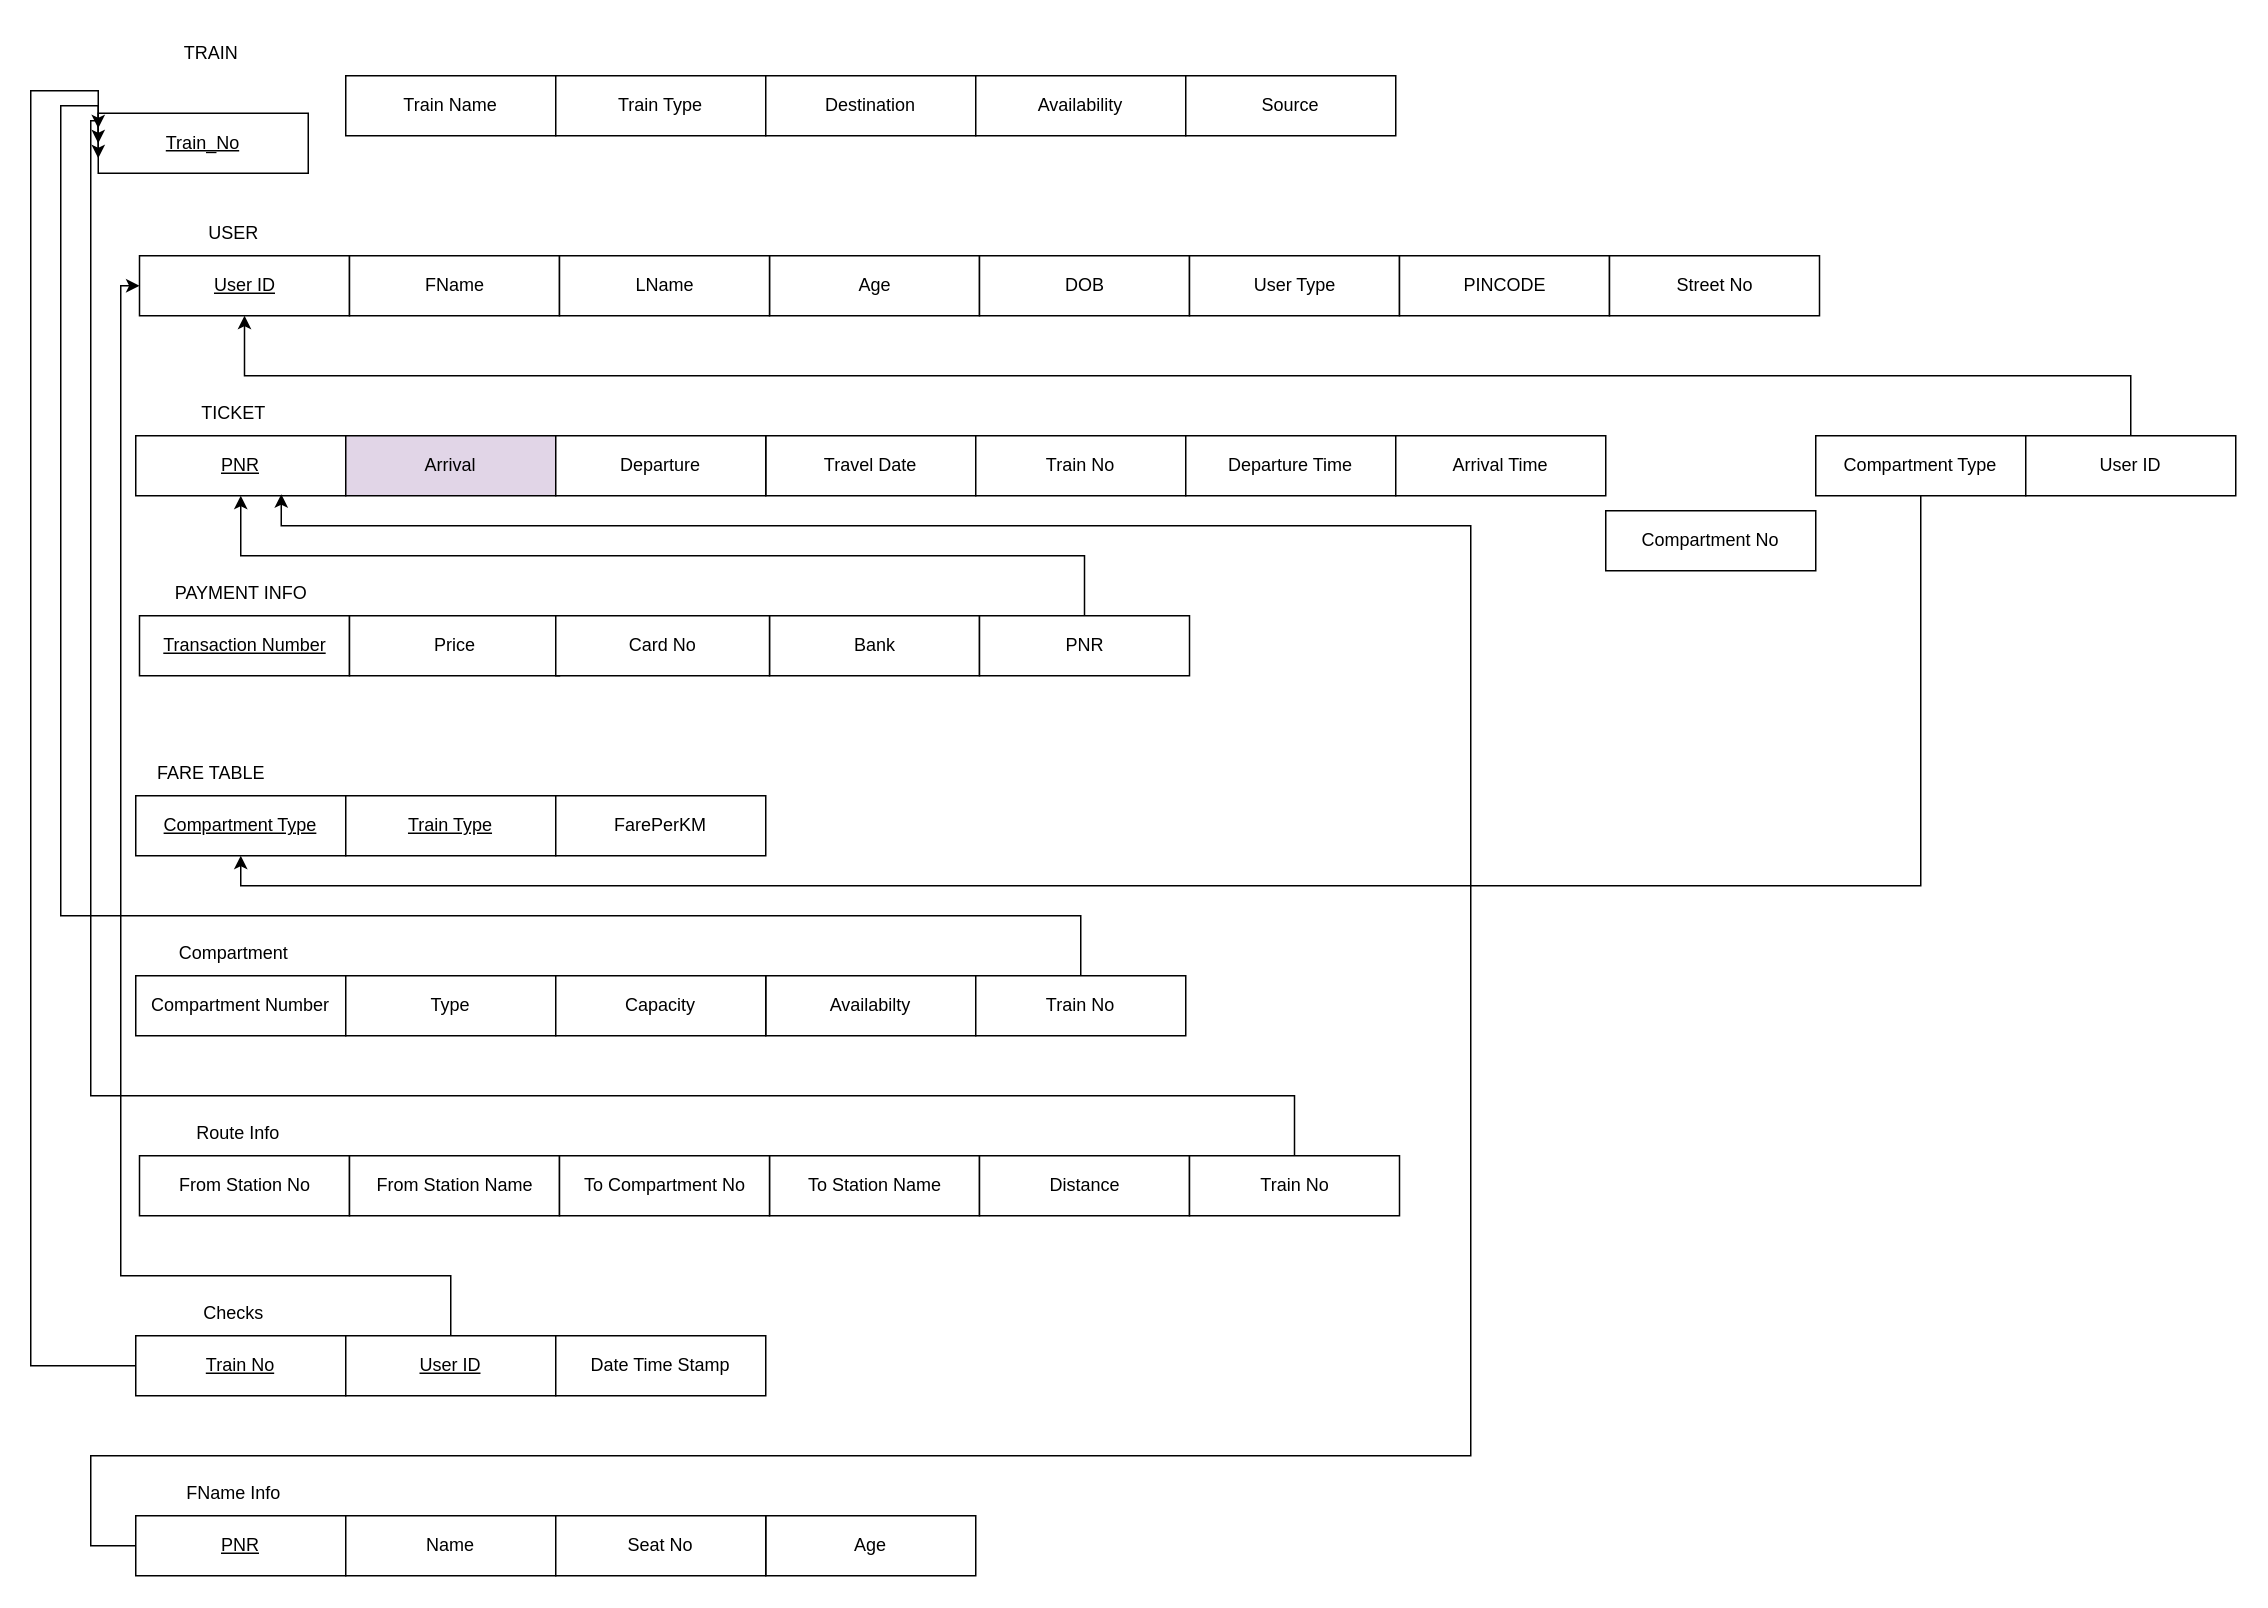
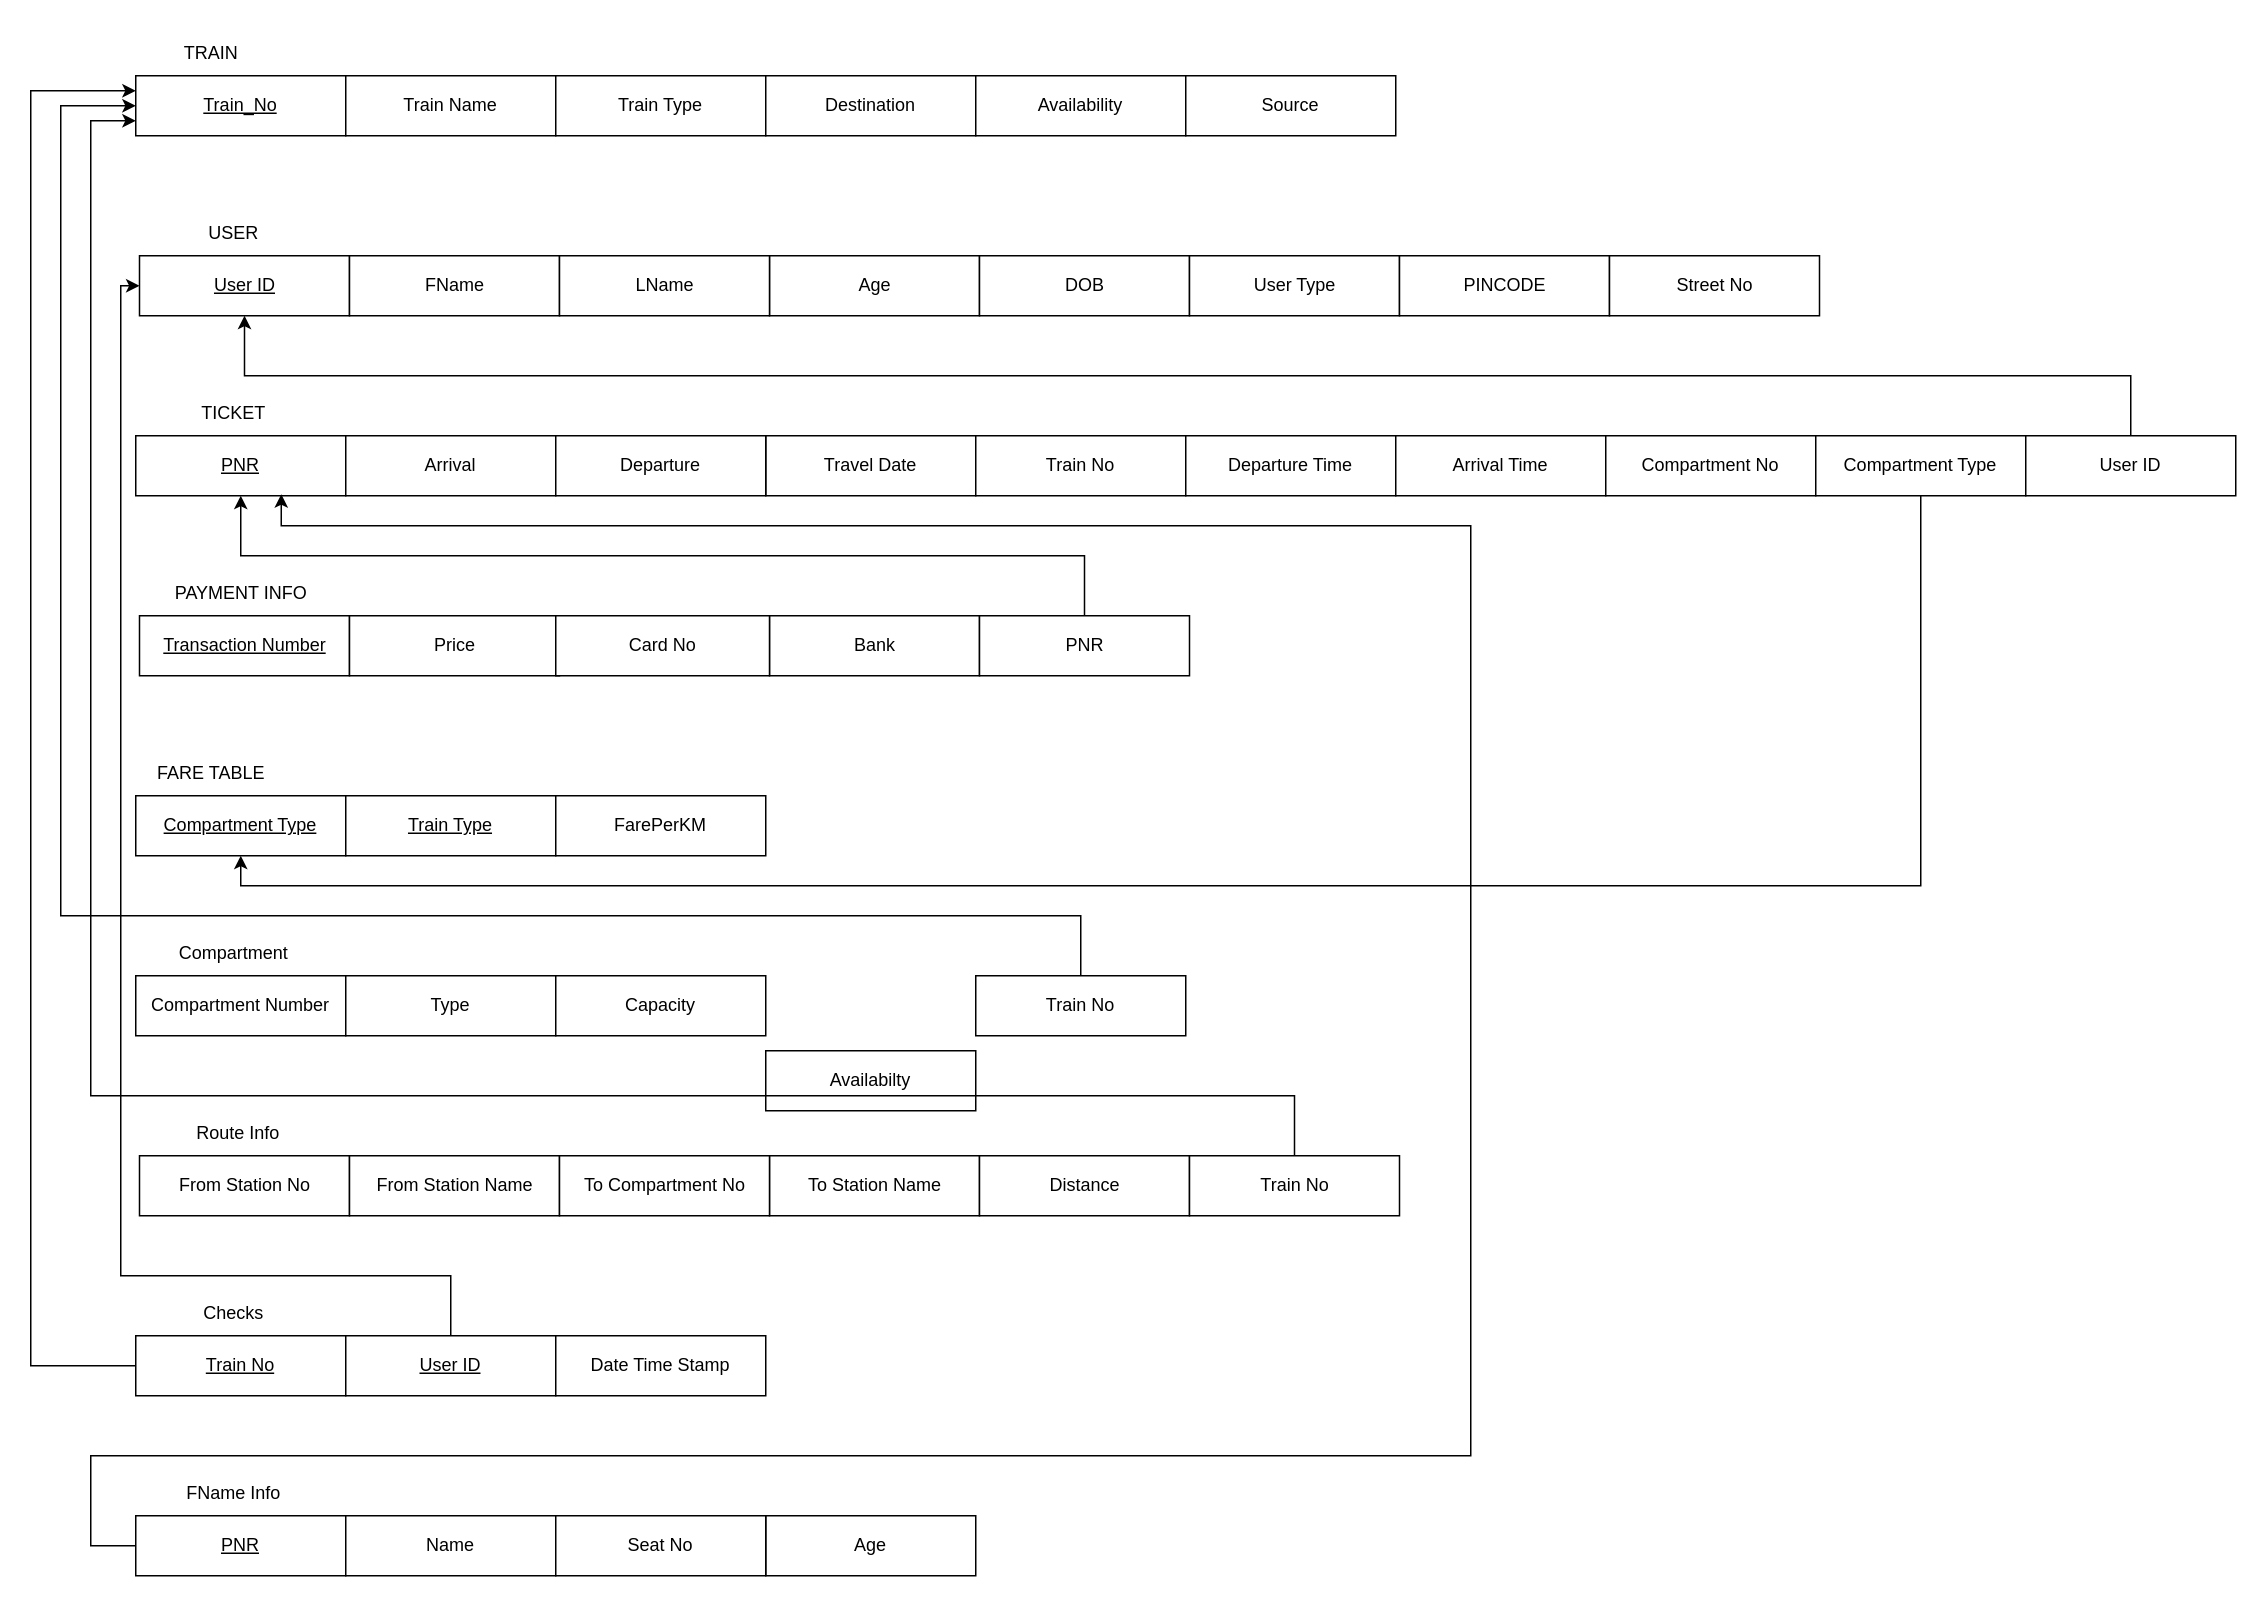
node "Train_No": moved (203, 143) -> (241, 106)
node "Arrival": fillcolor #e1d5e7 -> #ffffff
node "Compartment No": moved (1711, 541) -> (1711, 466)
node "Availabilty": moved (871, 1006) -> (871, 1081)
